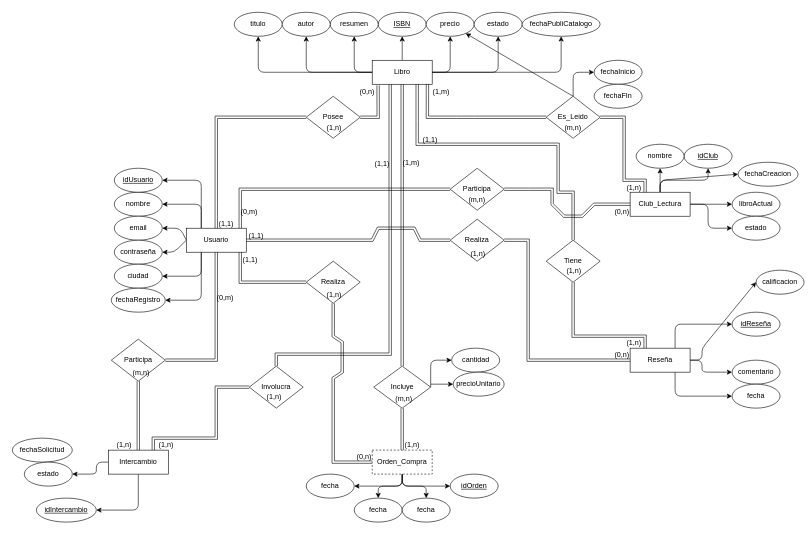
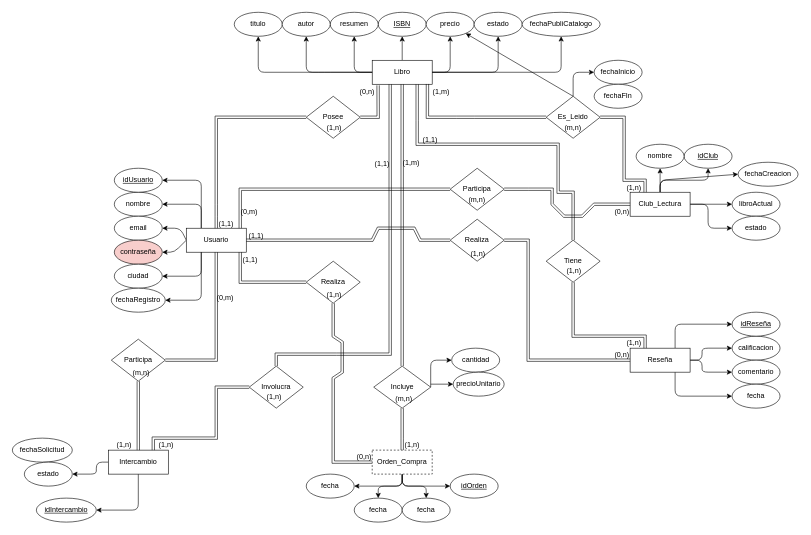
node "contraseña": fillcolor #ffffff -> #f8cecc
node "calificacion": moved (780, 282) -> (756, 348)
